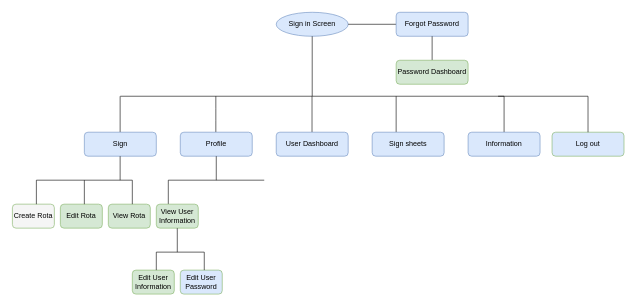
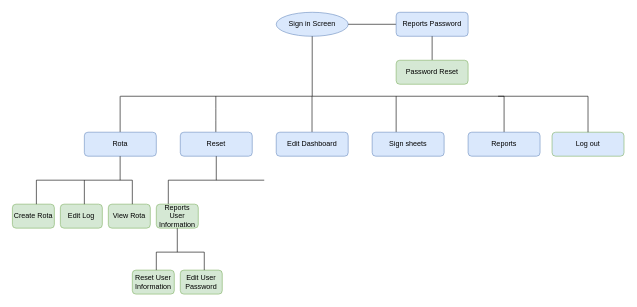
node "Forgot Password": label "Forgot Password" -> "Reports Password"
node "Password Dashboard": label "Password Dashboard" -> "Password Reset"
node "Sign": label "Sign" -> "Rota"
node "Profile": label "Profile" -> "Reset"
node "User Dashboard": label "User Dashboard" -> "Edit Dashboard"
node "Information": label "Information" -> "Reports"
node "Create Rota": fillcolor #f5f5f5 -> #d5e8d4
node "Edit Rota": label "Edit Rota" -> "Edit Log"
node "View User Information": label "View User Information" -> "Reports User Information"
node "Edit User Information": label "Edit User Information" -> "Reset User Information"
node "Edit User Password": fillcolor #dae8fc -> #d5e8d4
